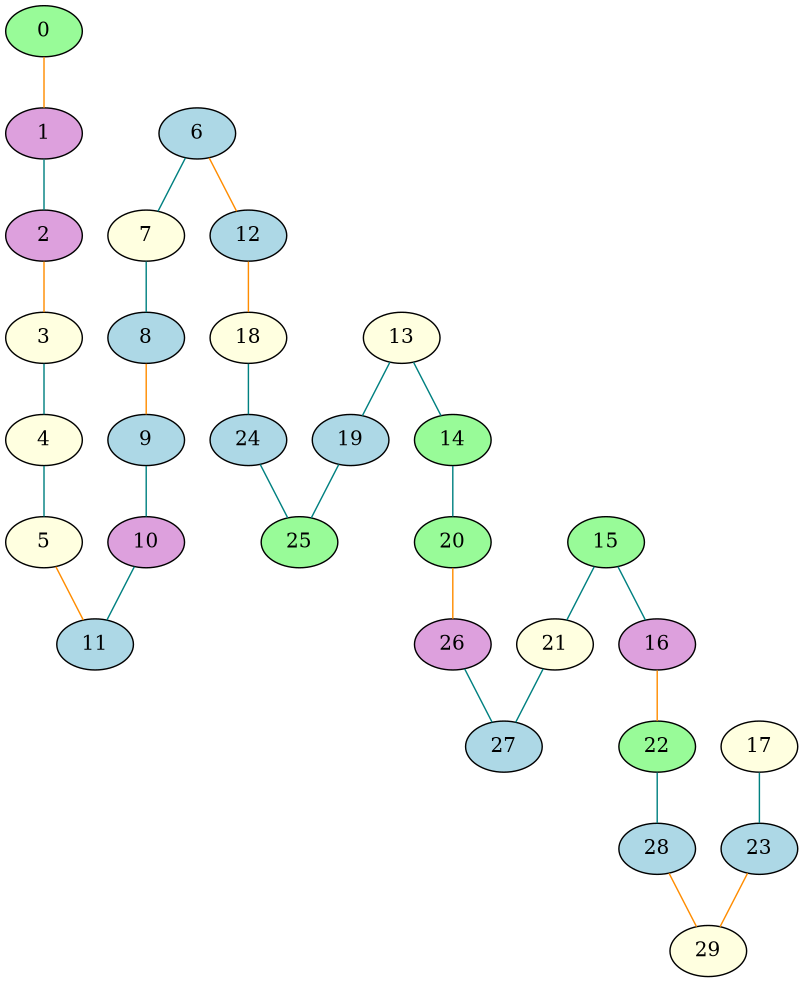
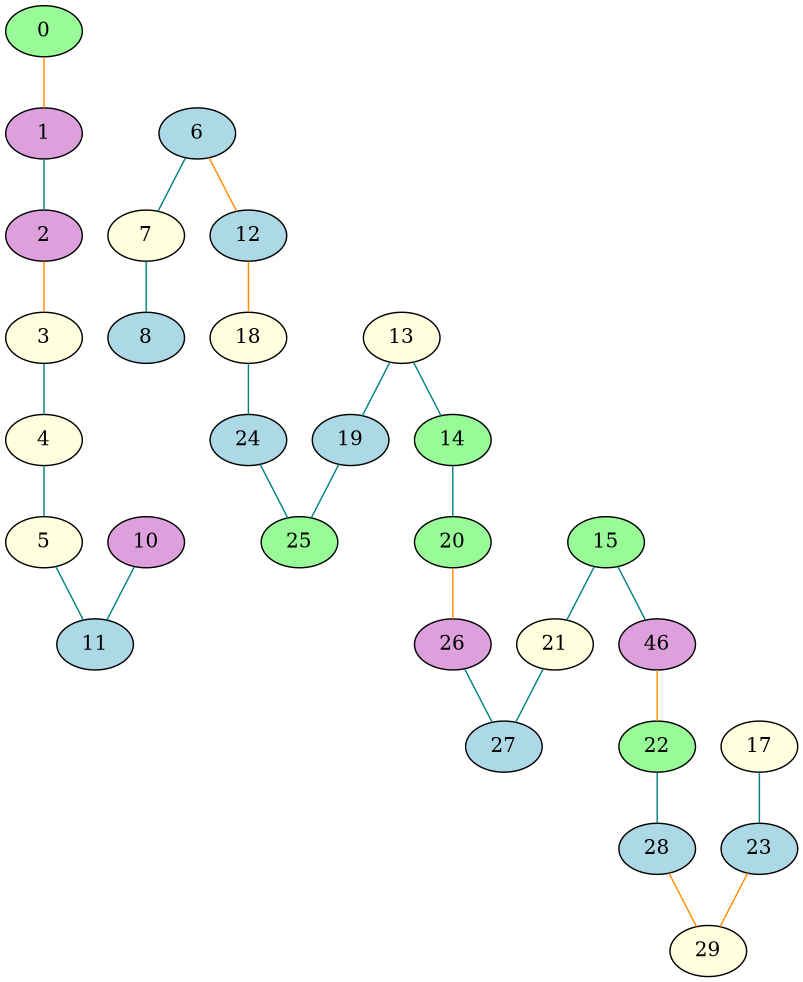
node "9": removed
edge "5" -- "11": color darkorange -> teal
node "16": label "16" -> "46"
